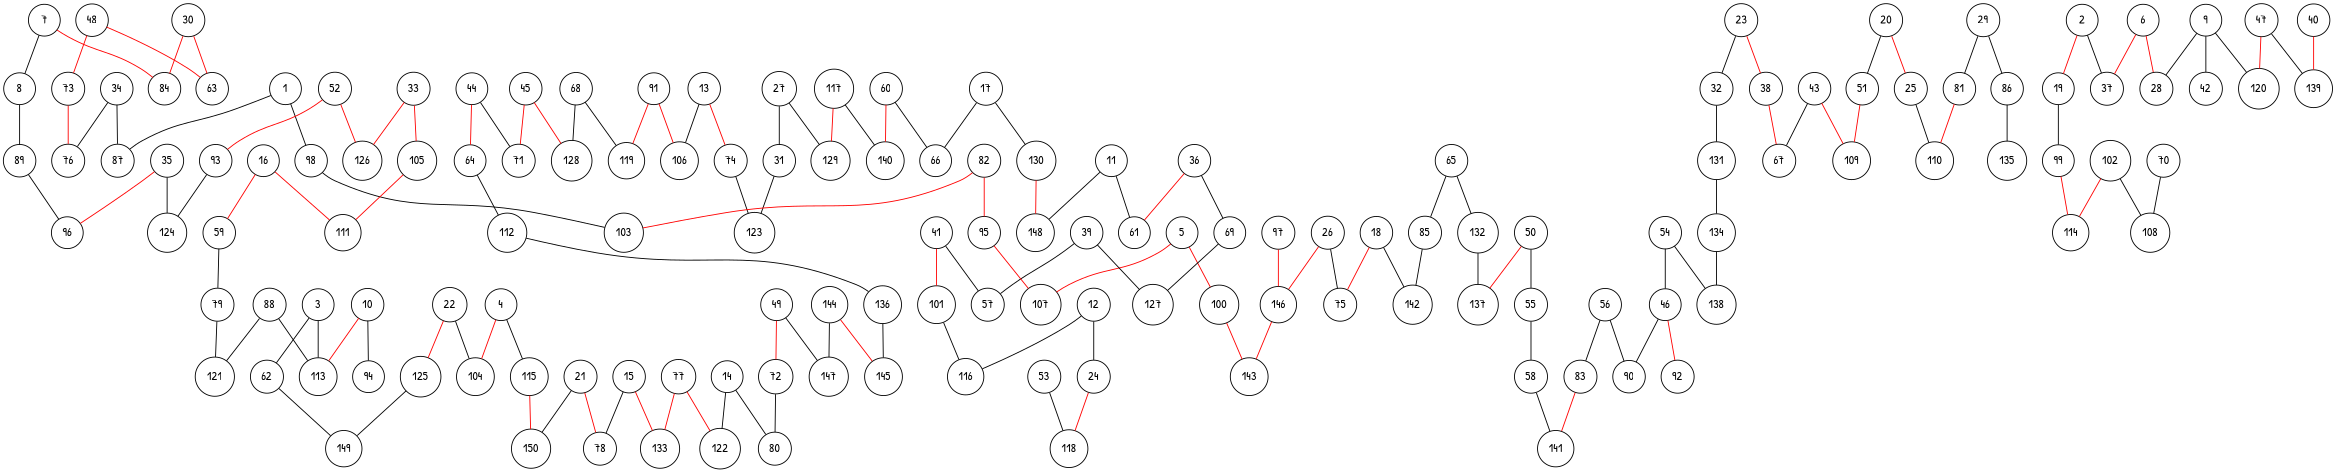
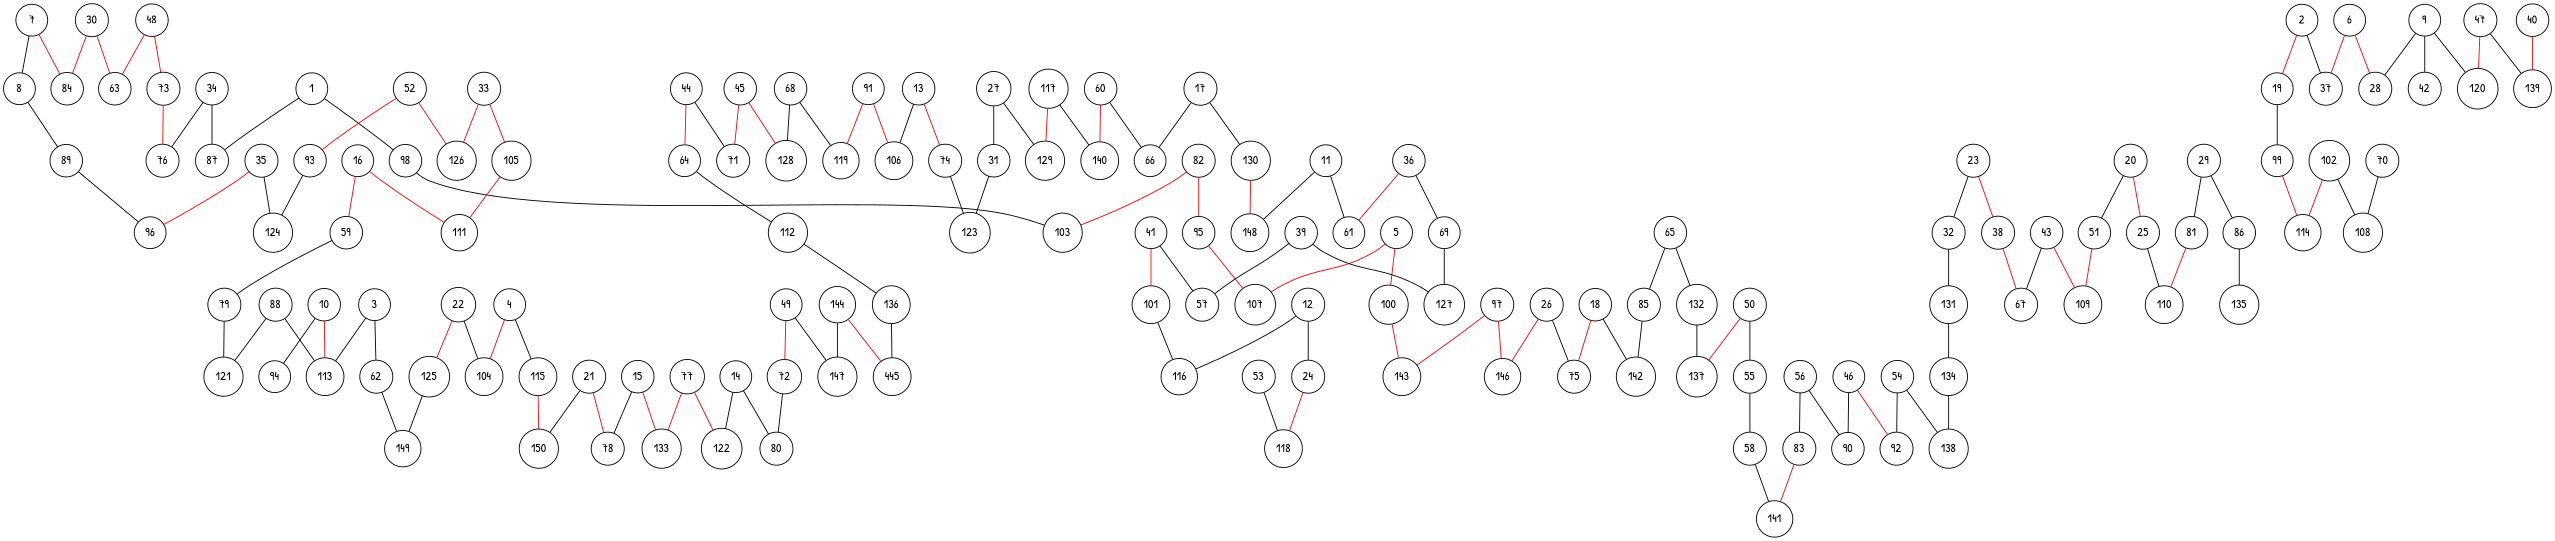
edge "54" -- "46": now "54" -- "92"
edge "146" -- "143": now "97" -- "143"
node "145": label "145" -> "445"
